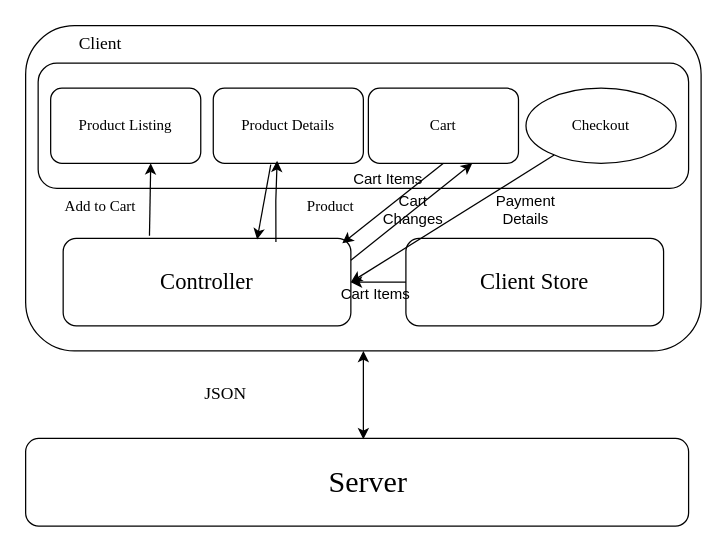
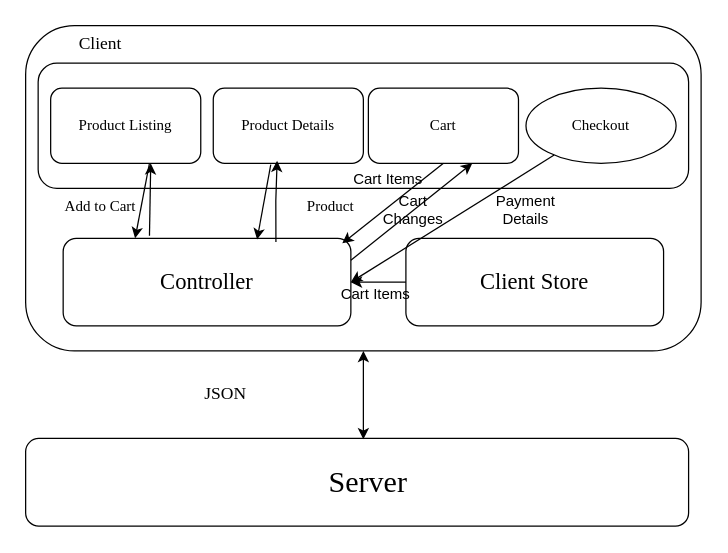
edge "Product Listing" -> "Controller": added
